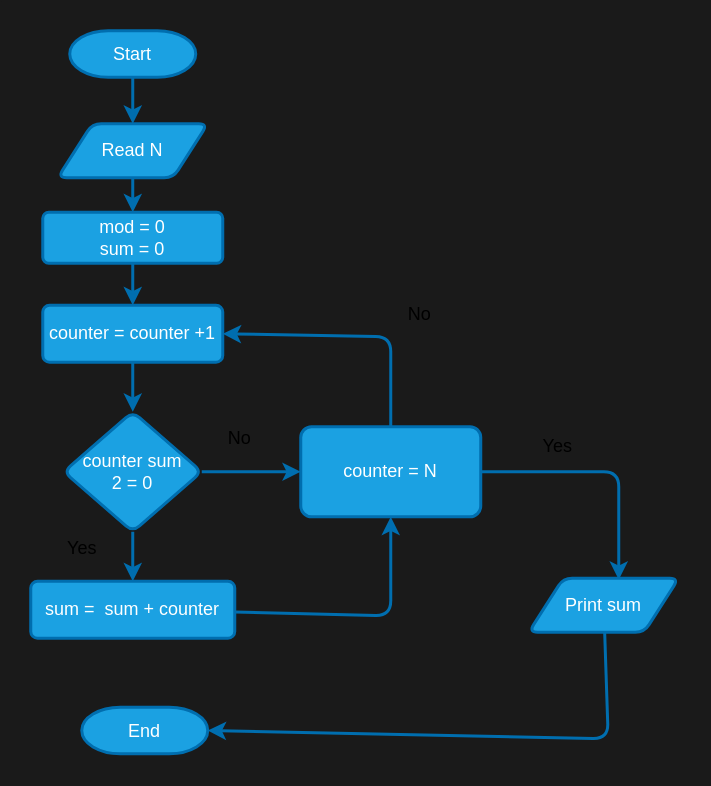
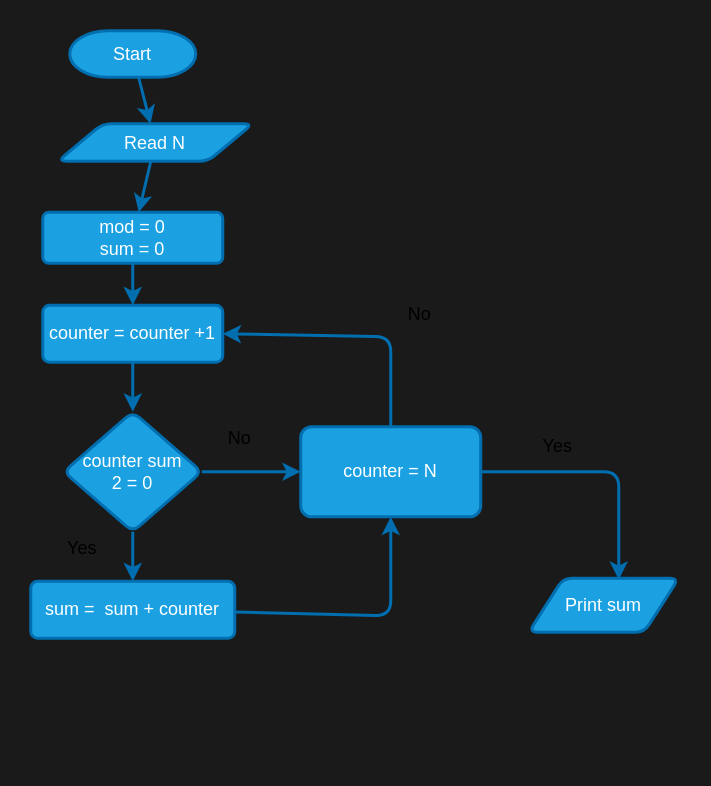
node "Read N": size 150x54 -> 195x38
node "End": removed
edge "Print sum" -> "End": removed
